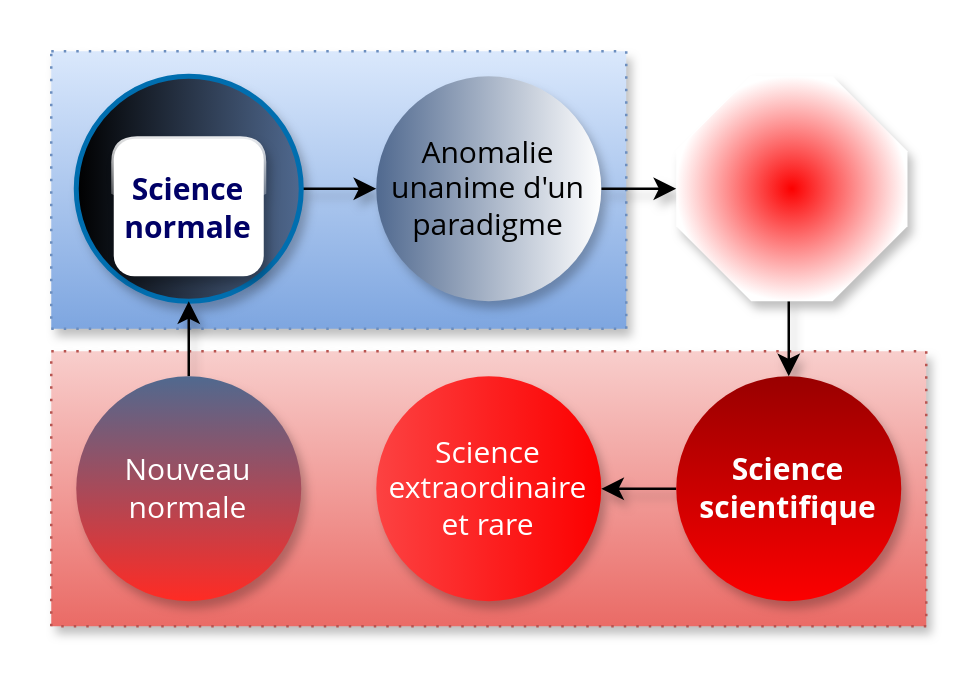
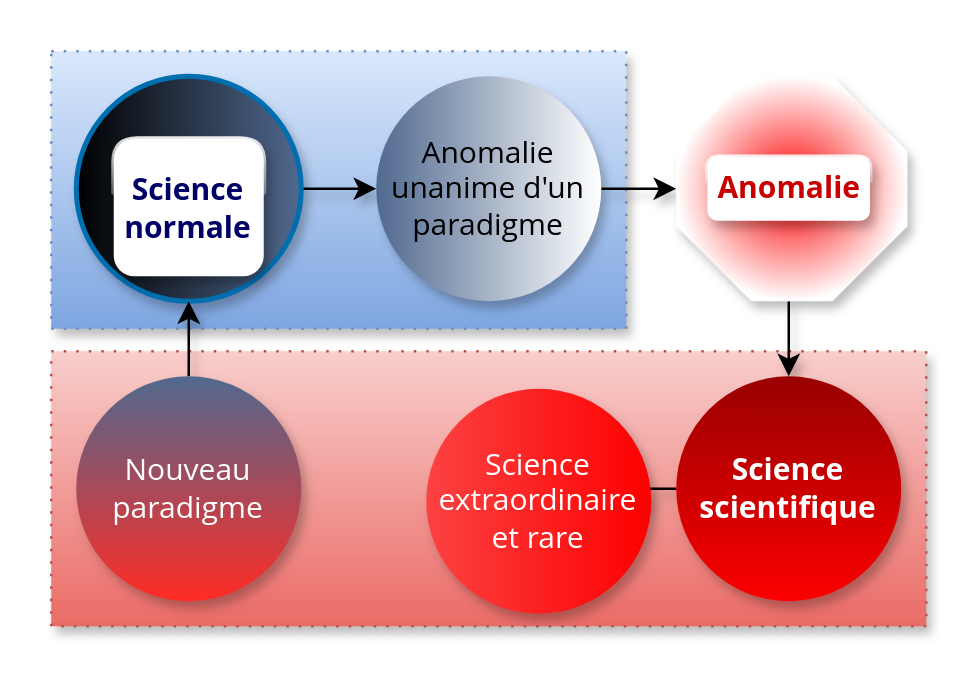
node "Anomalie": added
node "Nouveau normale": label "Nouveau normale" -> "Nouveau paradigme"
node "Science extraordinaire et rare": moved (489, 489) -> (539, 501)
